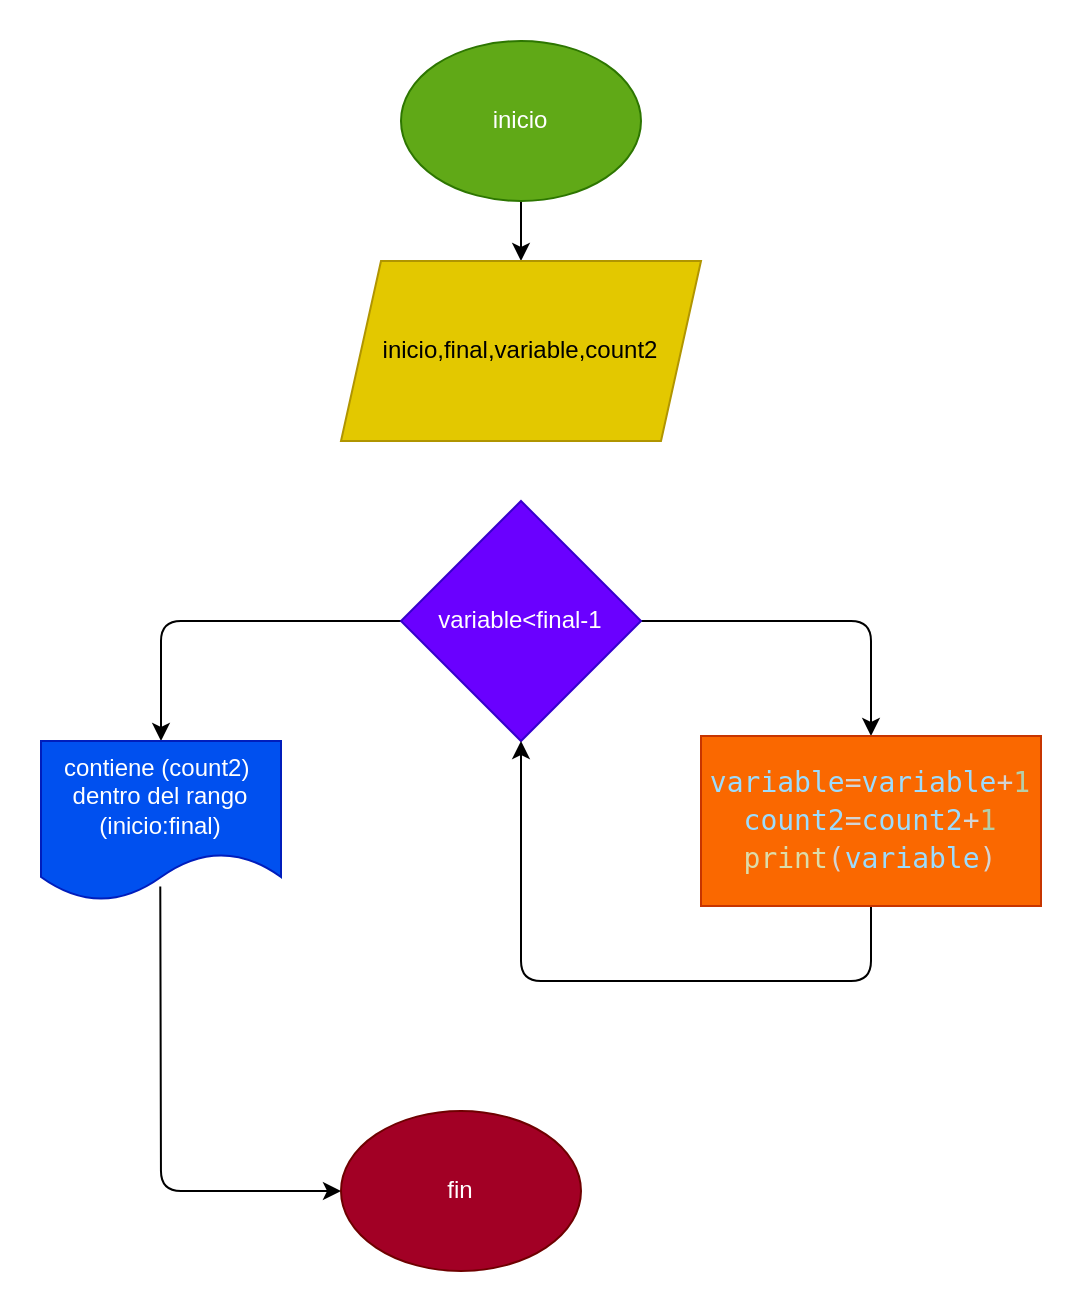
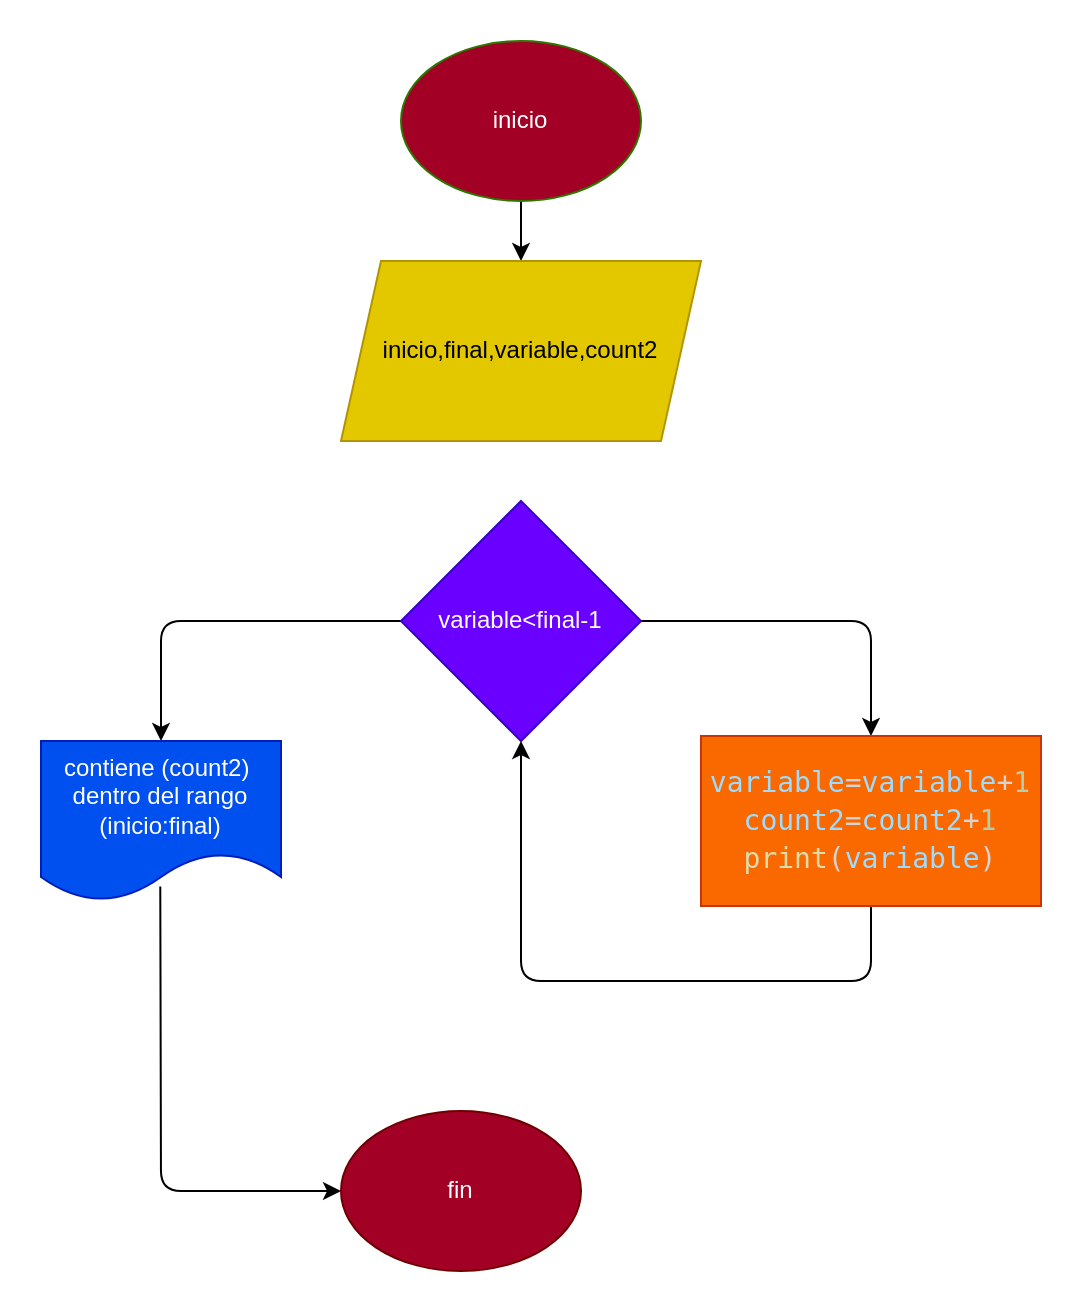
node "inicio": fillcolor #60a917 -> #a20025
